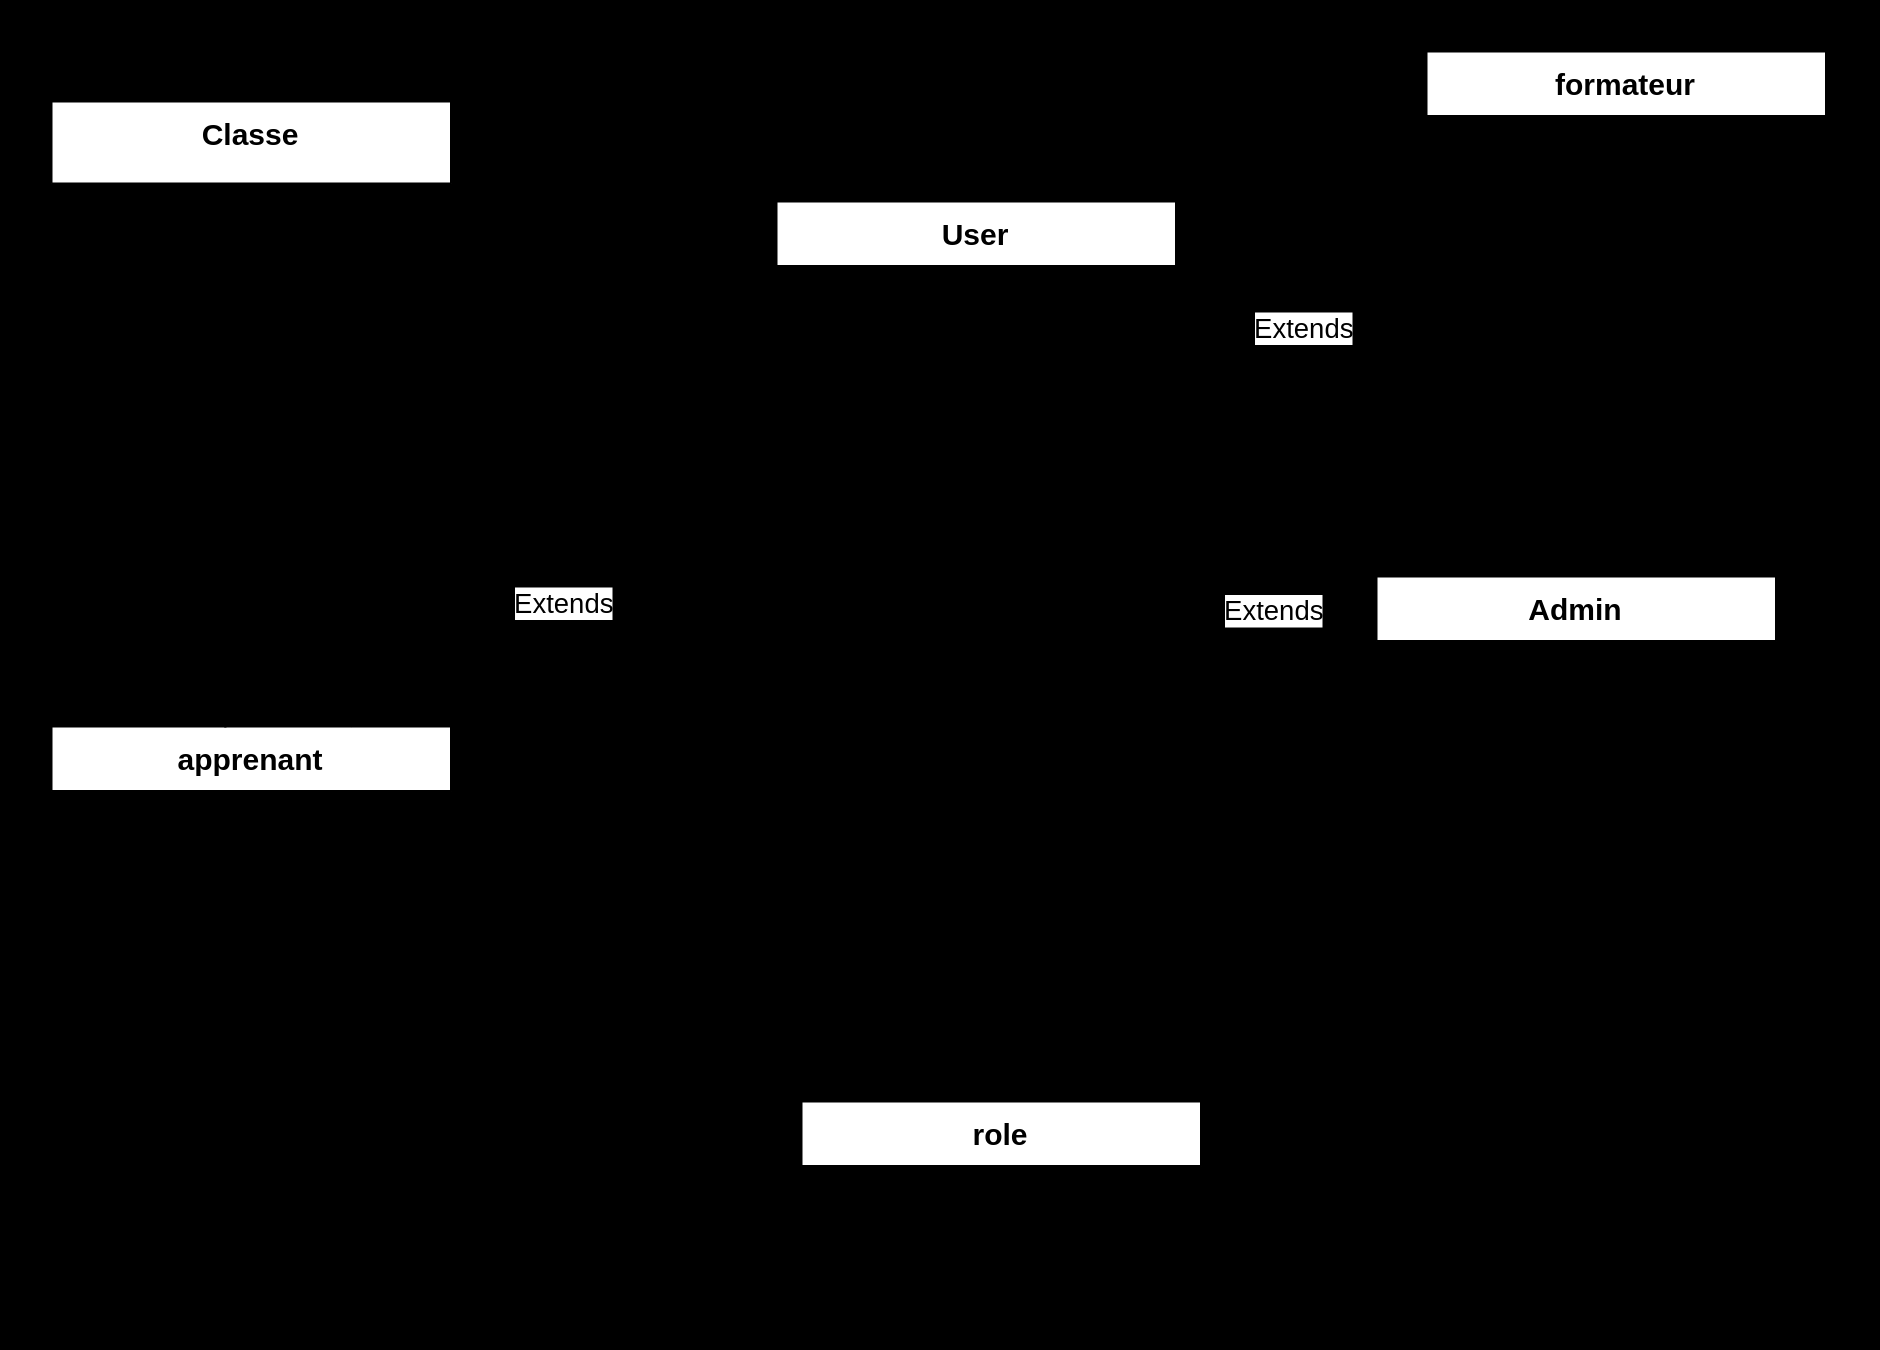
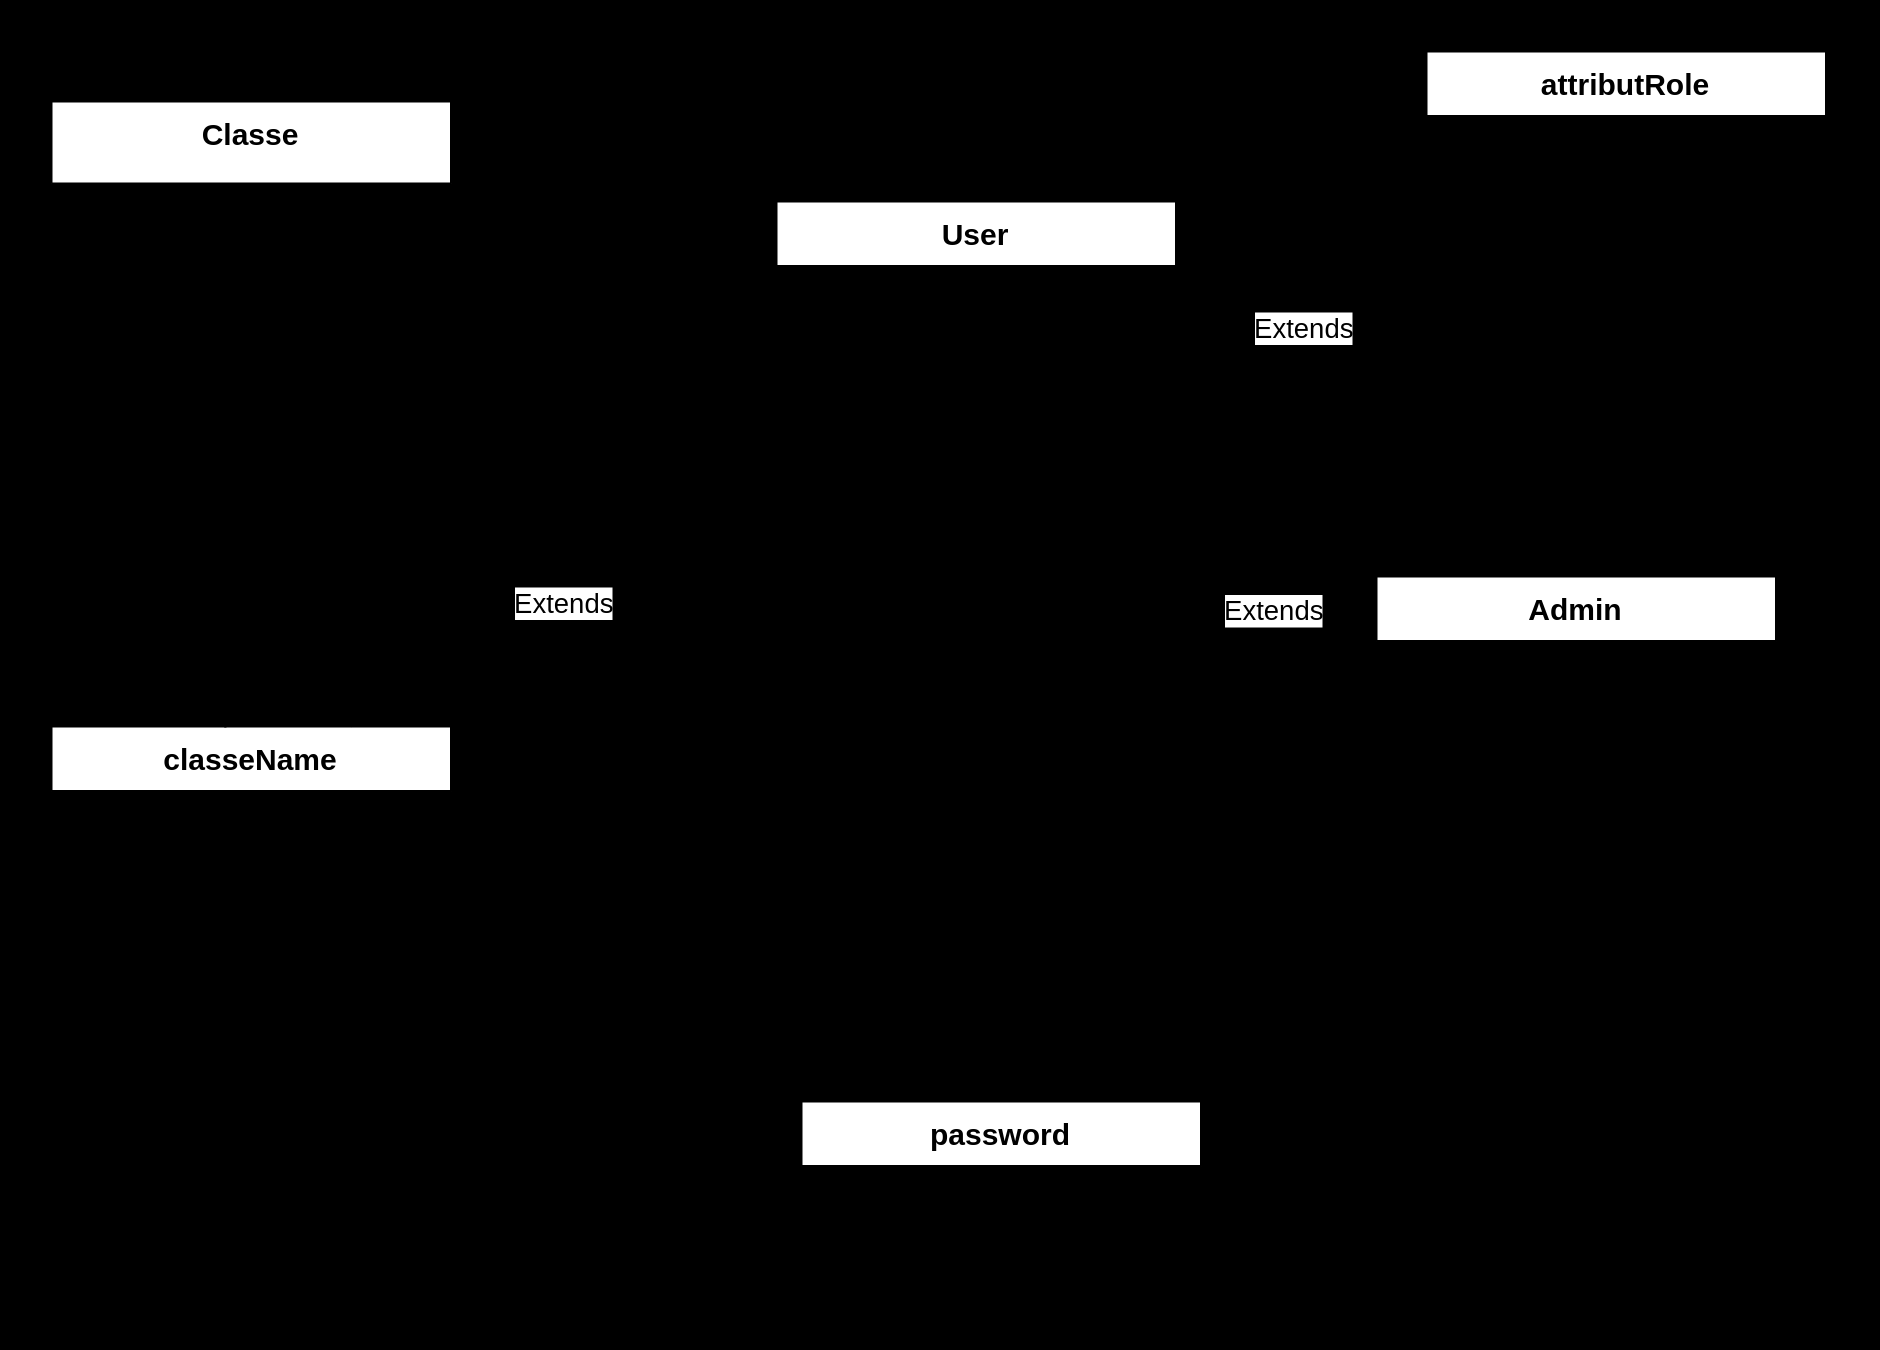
node "formateur": label "formateur" -> "attributRole"
node "apprenant": label "apprenant" -> "classeName"
node "role": label "role" -> "password"
